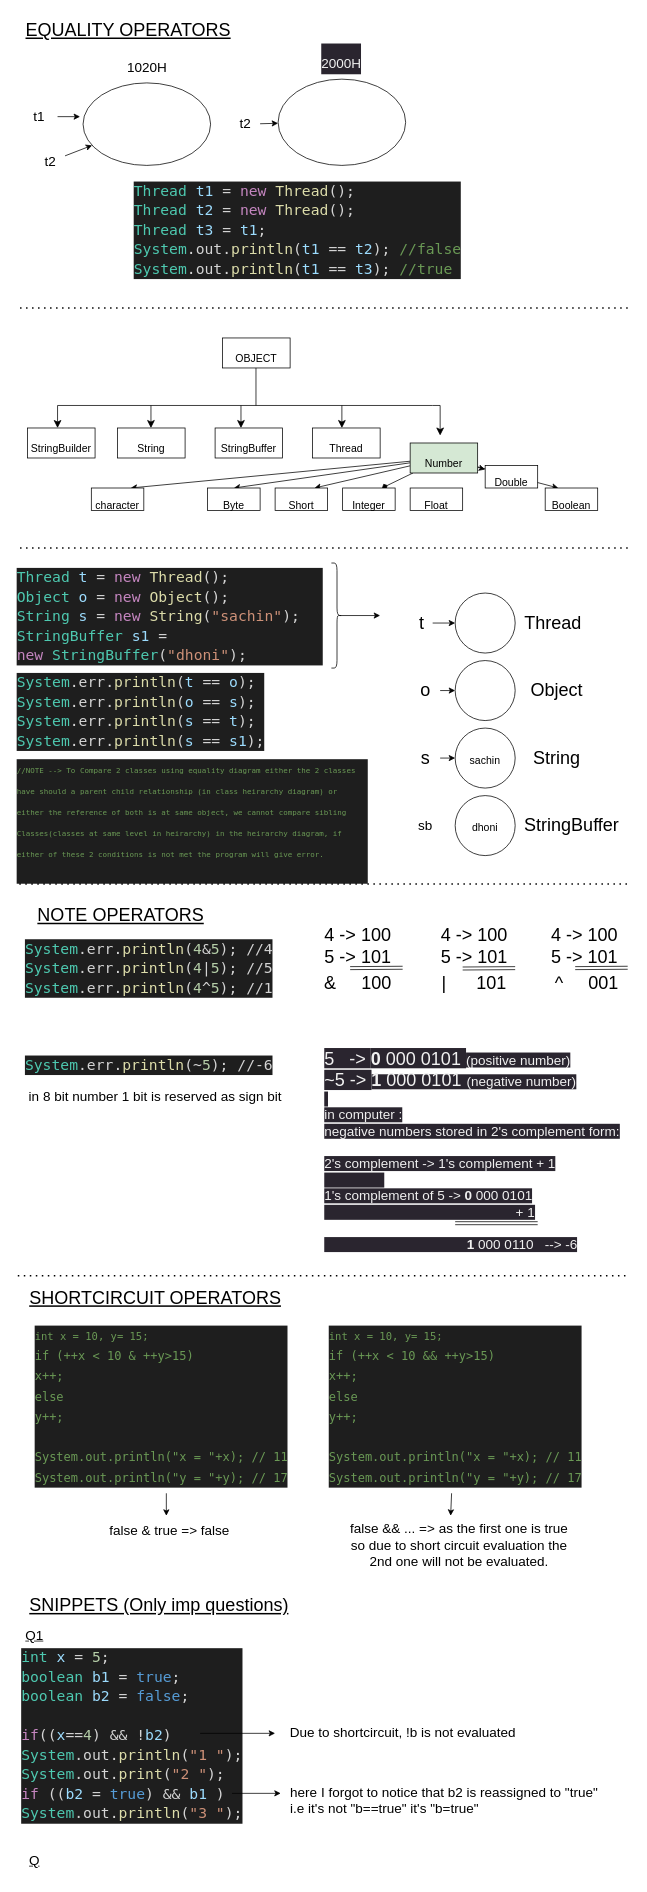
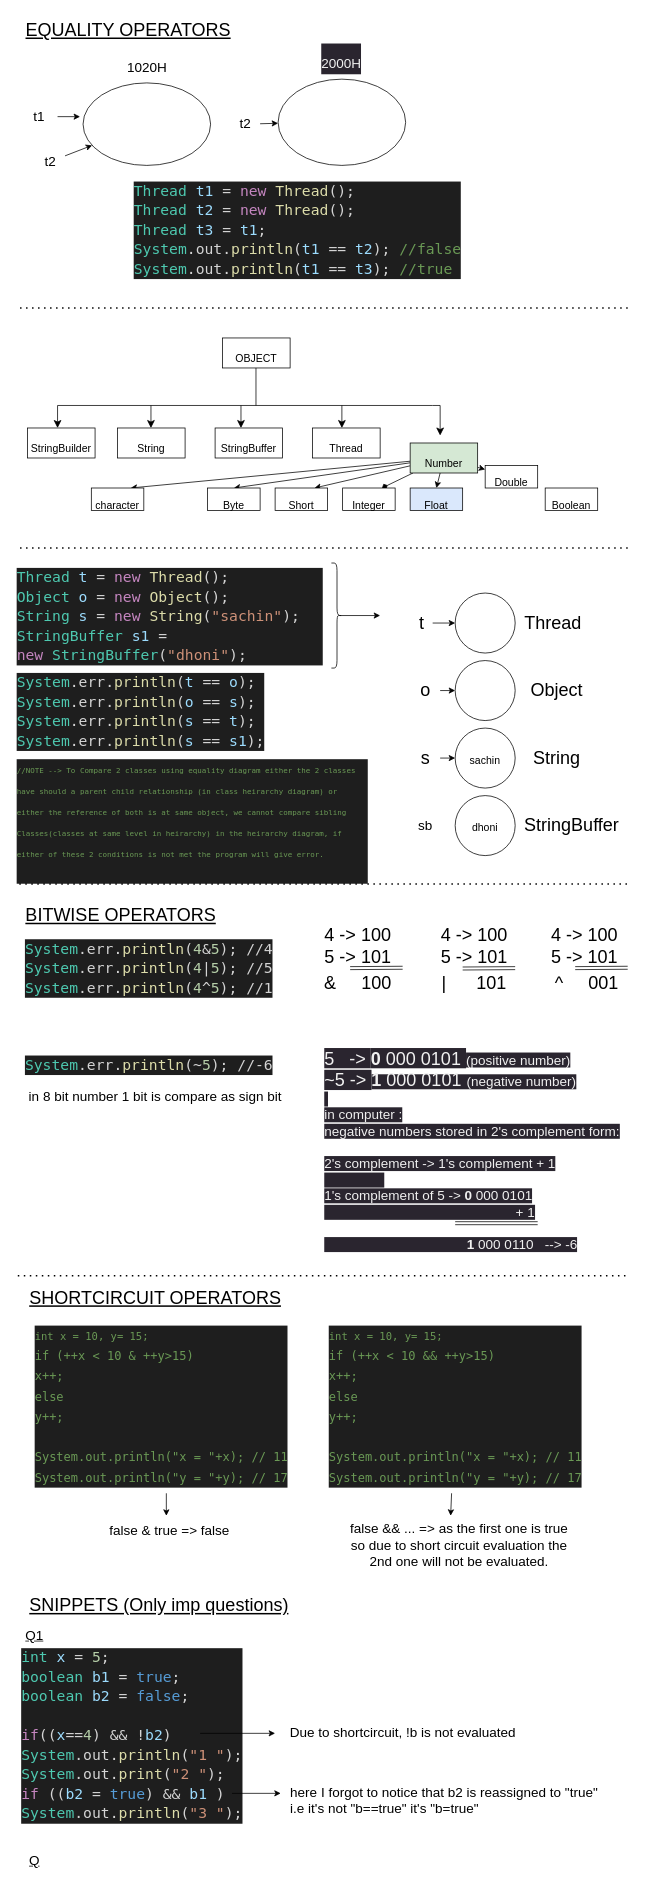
edge "Number" -> "Float": added
edge "Number" -> "Boolean": removed
node "Float": fillcolor #ffffff -> #dae8fc
node "NOTE OPERATORS": label "NOTE OPERATORS" -> "BITWISE OPERATORS"
node "in 8 bit number 1 bit is reserved as sign bit": label "in 8 bit number 1 bit is reserved as sign bit" -> "in 8 bit number 1 bit is compare as sign bit"
